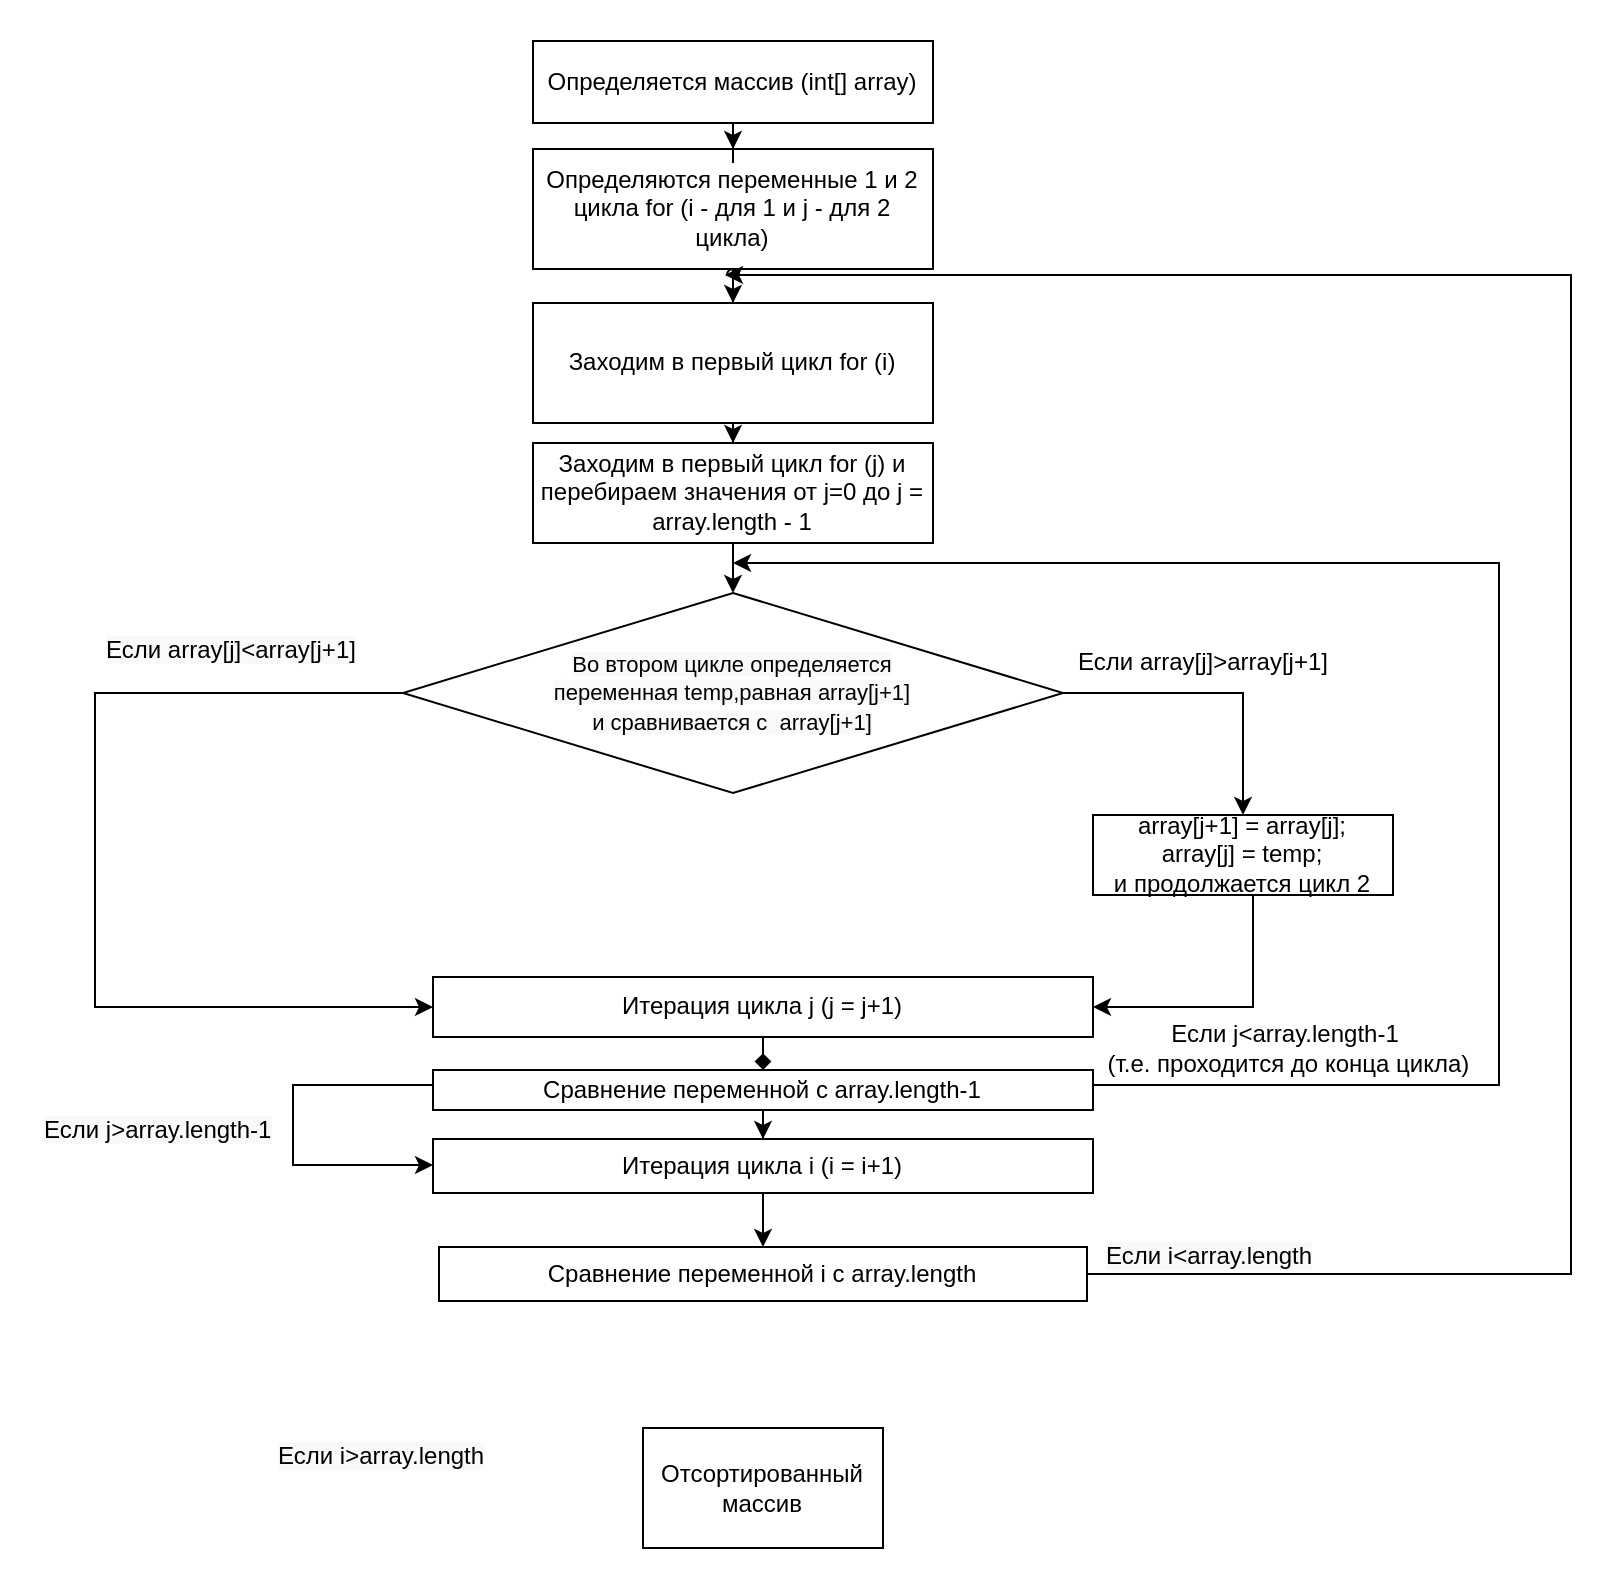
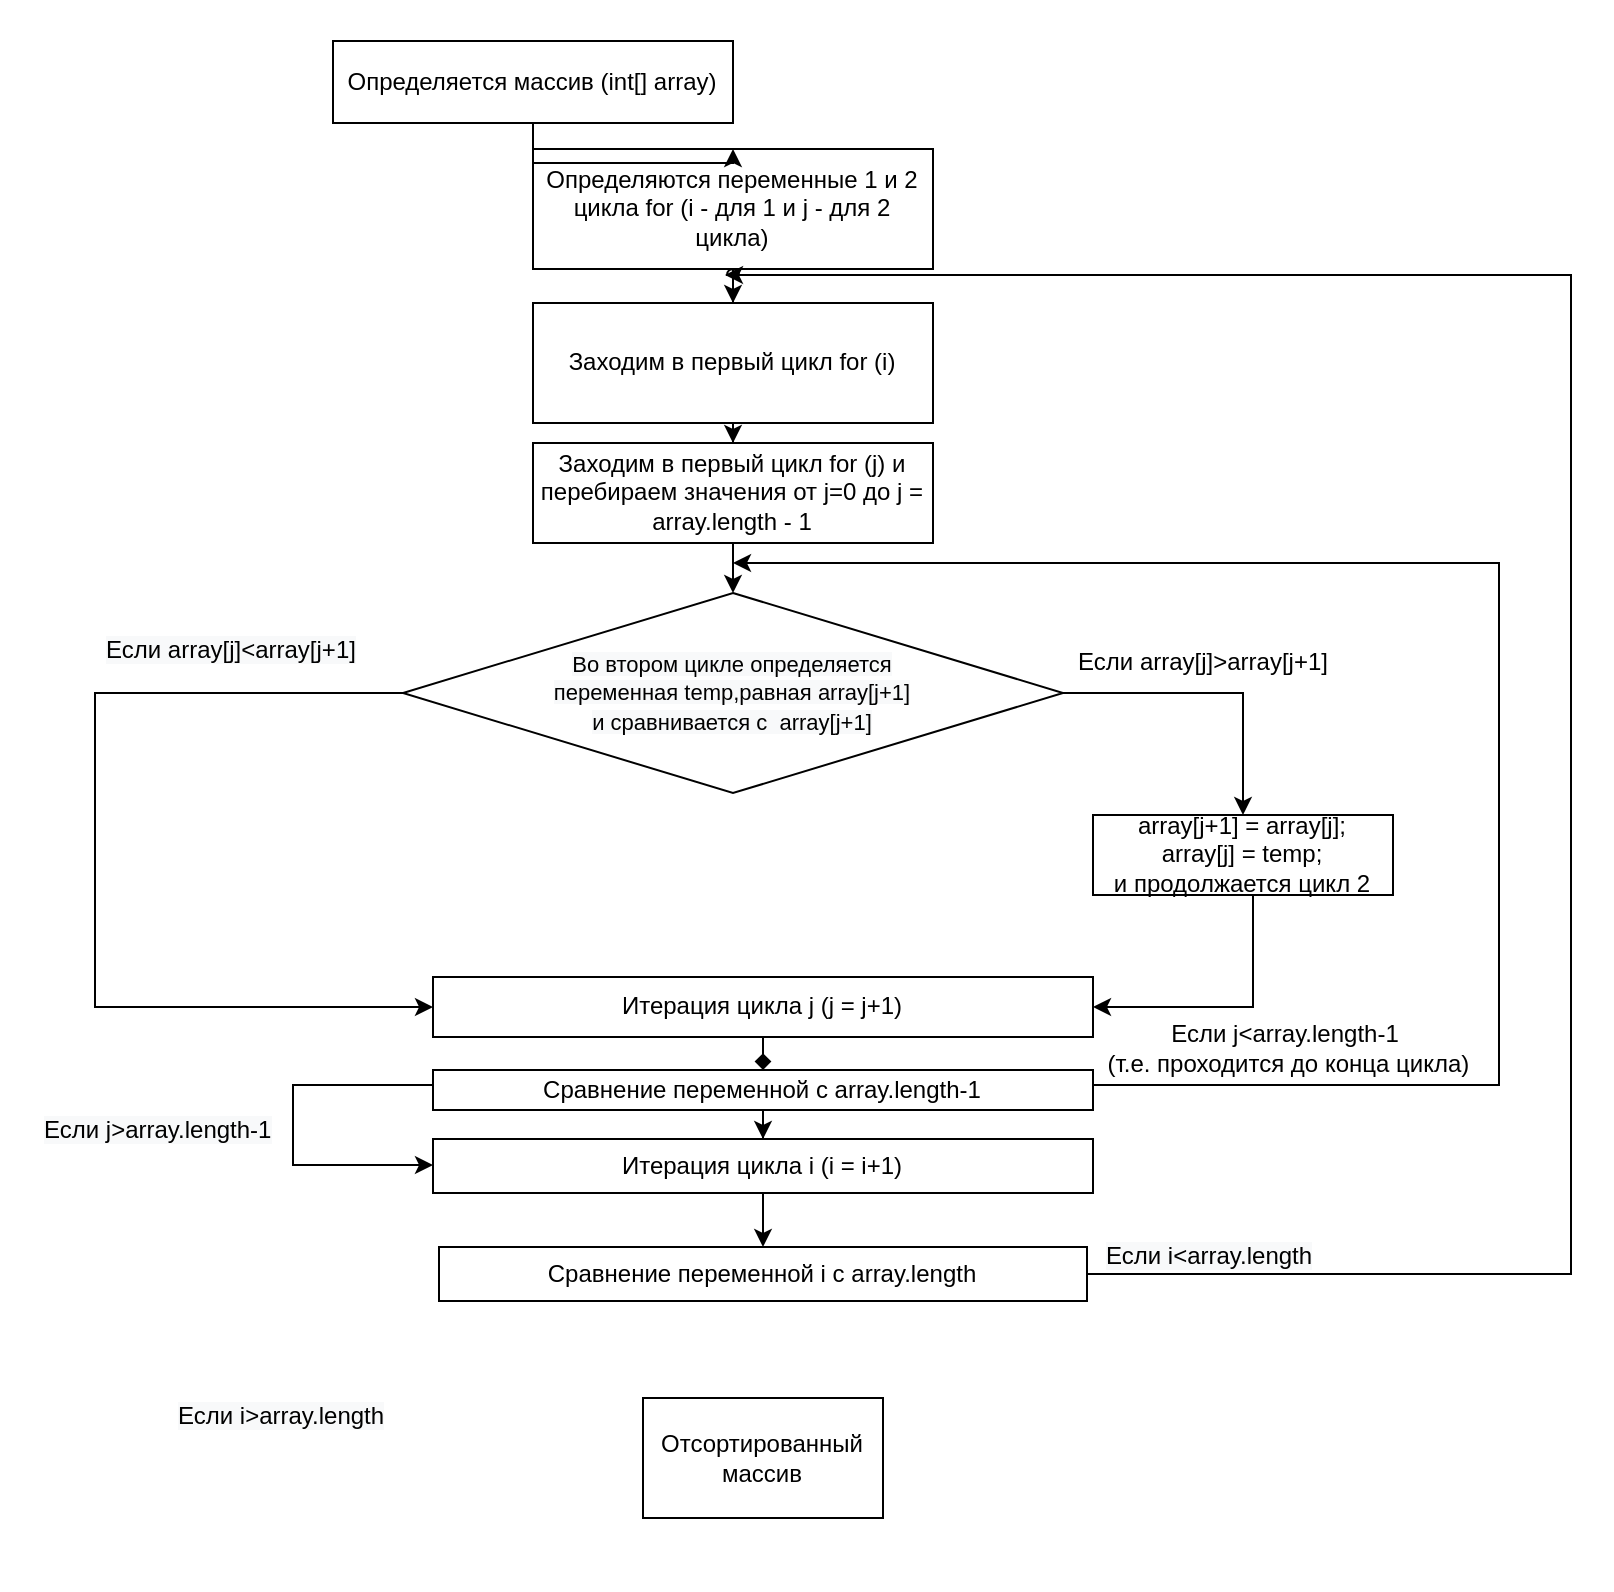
node "Определяется массив (int[] array)": moved (733, 82) -> (533, 82)
node "Если i>array.length": moved (398, 1455) -> (298, 1415)
node "Отсортированный массив": moved (763, 1488) -> (763, 1458)
